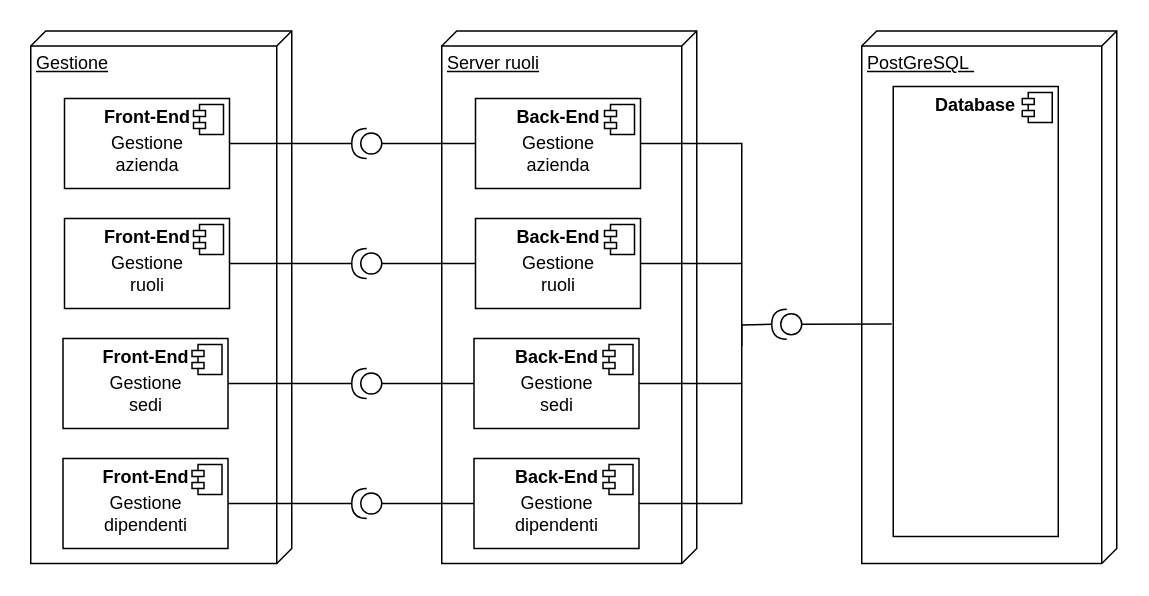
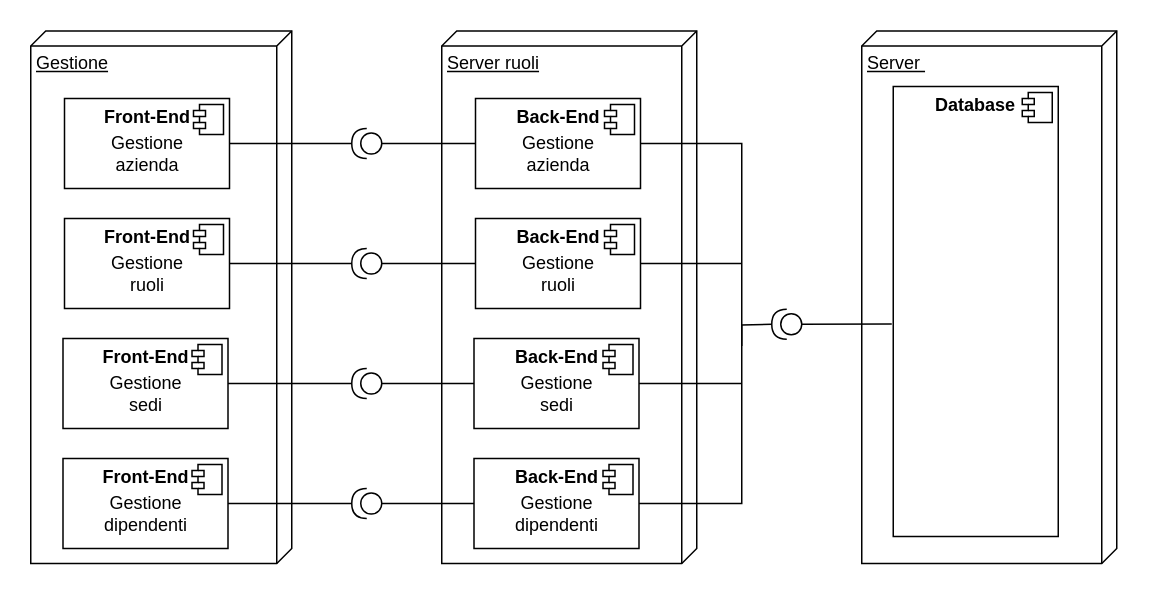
node "PostGreSQL": label "PostGreSQL" -> "Server"
